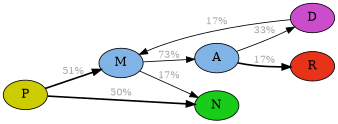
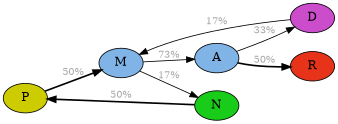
edge "A" -> "R": label "17%" -> "50%"
edge "P" -> "M": label "51%" -> "50%"
edge "P" -> "N": reversed
